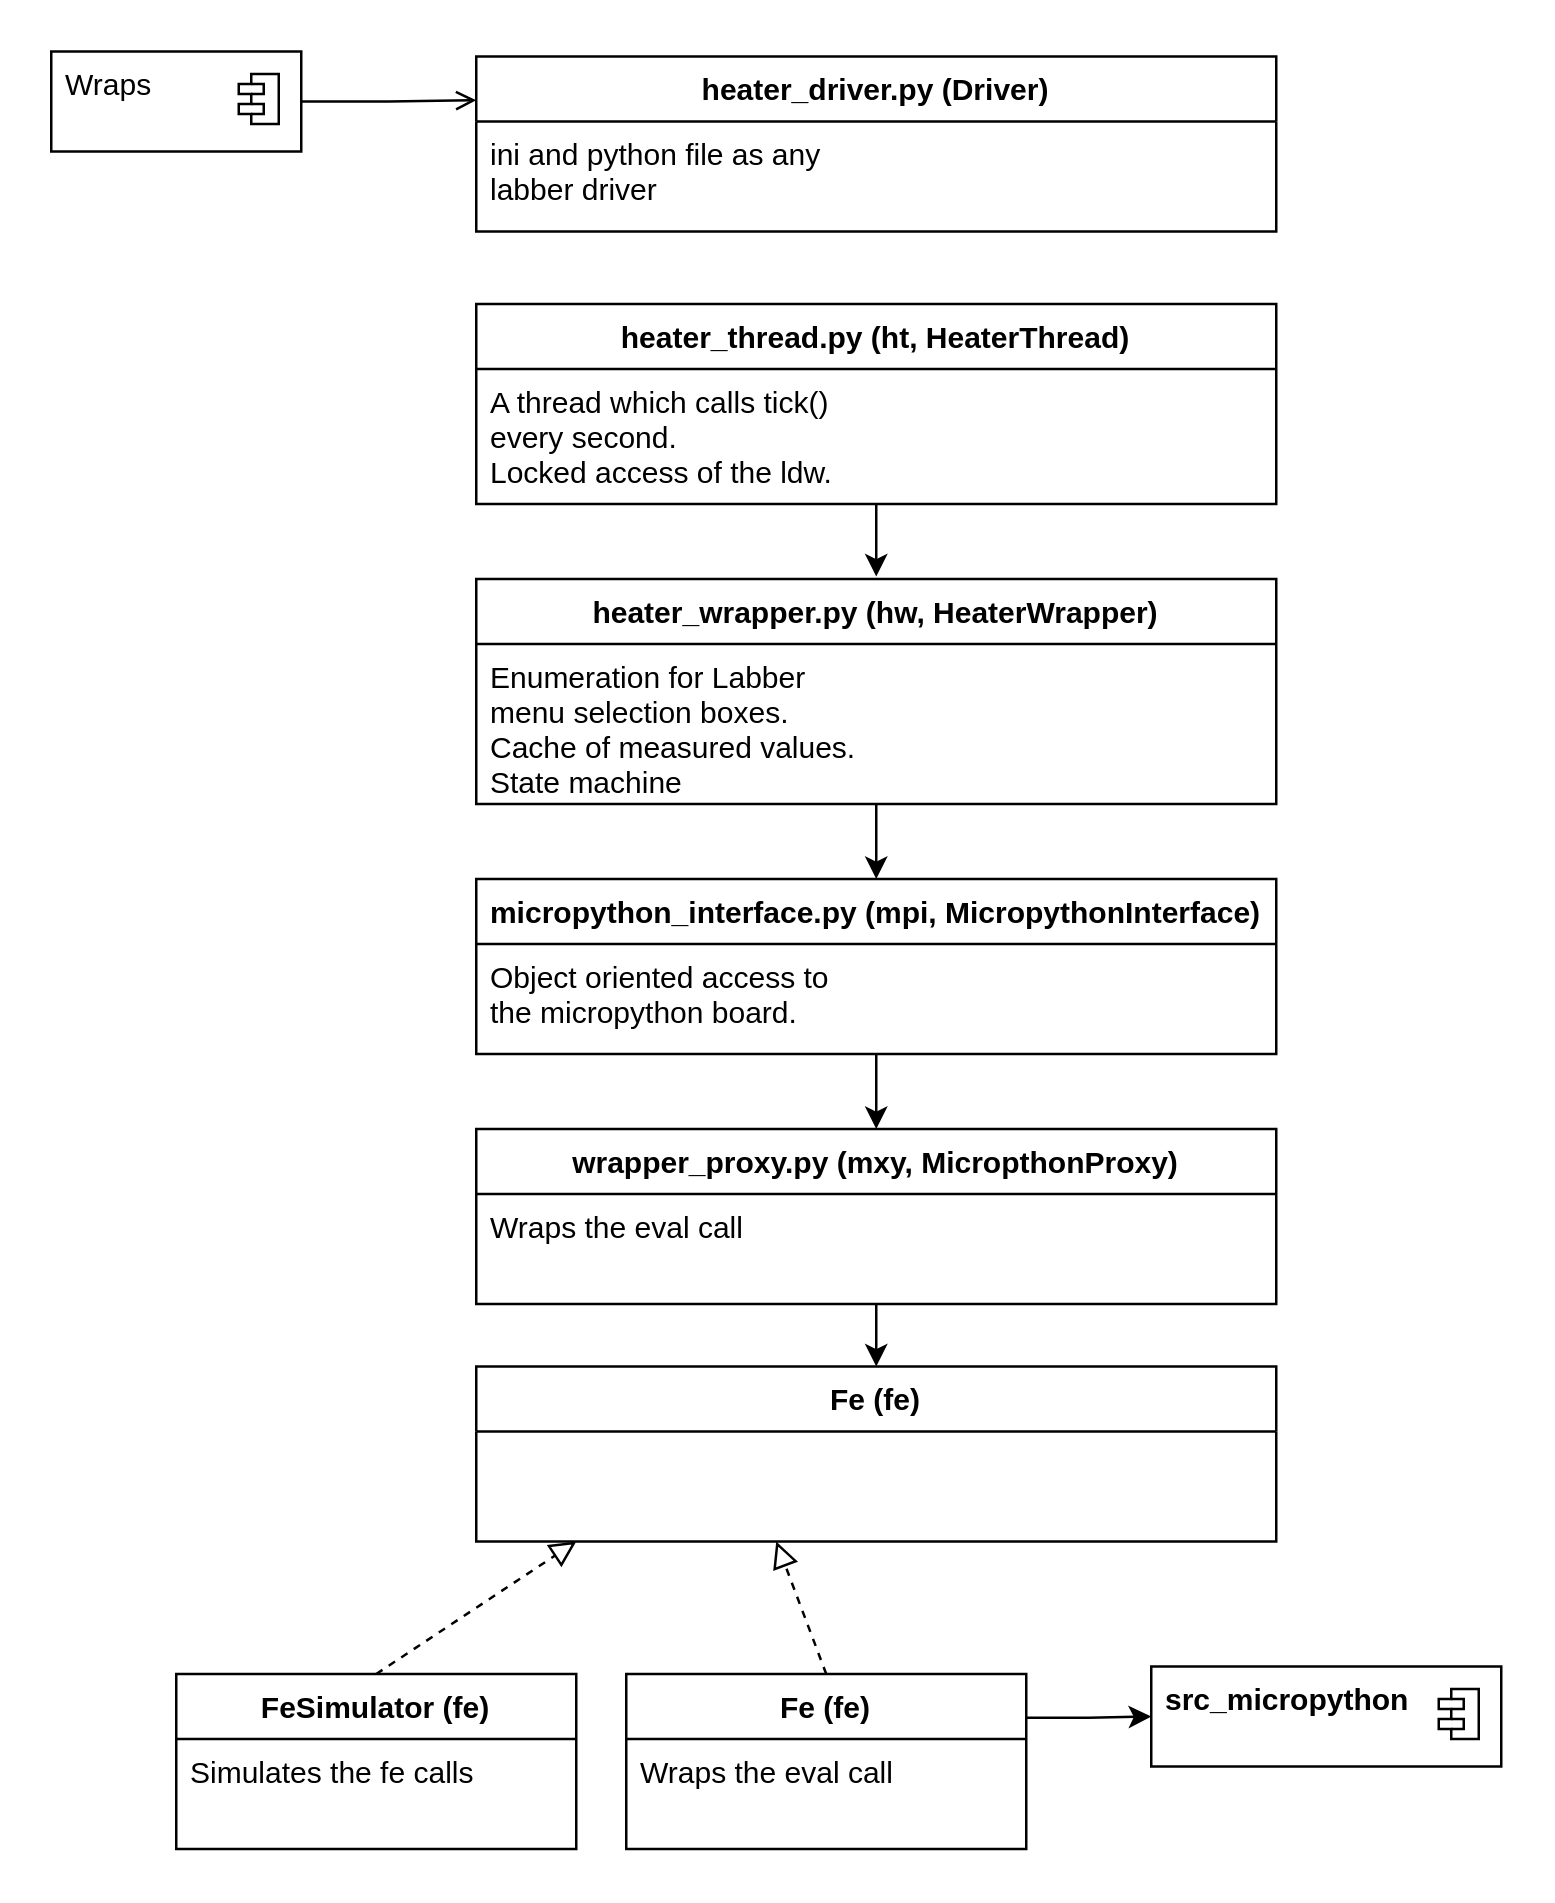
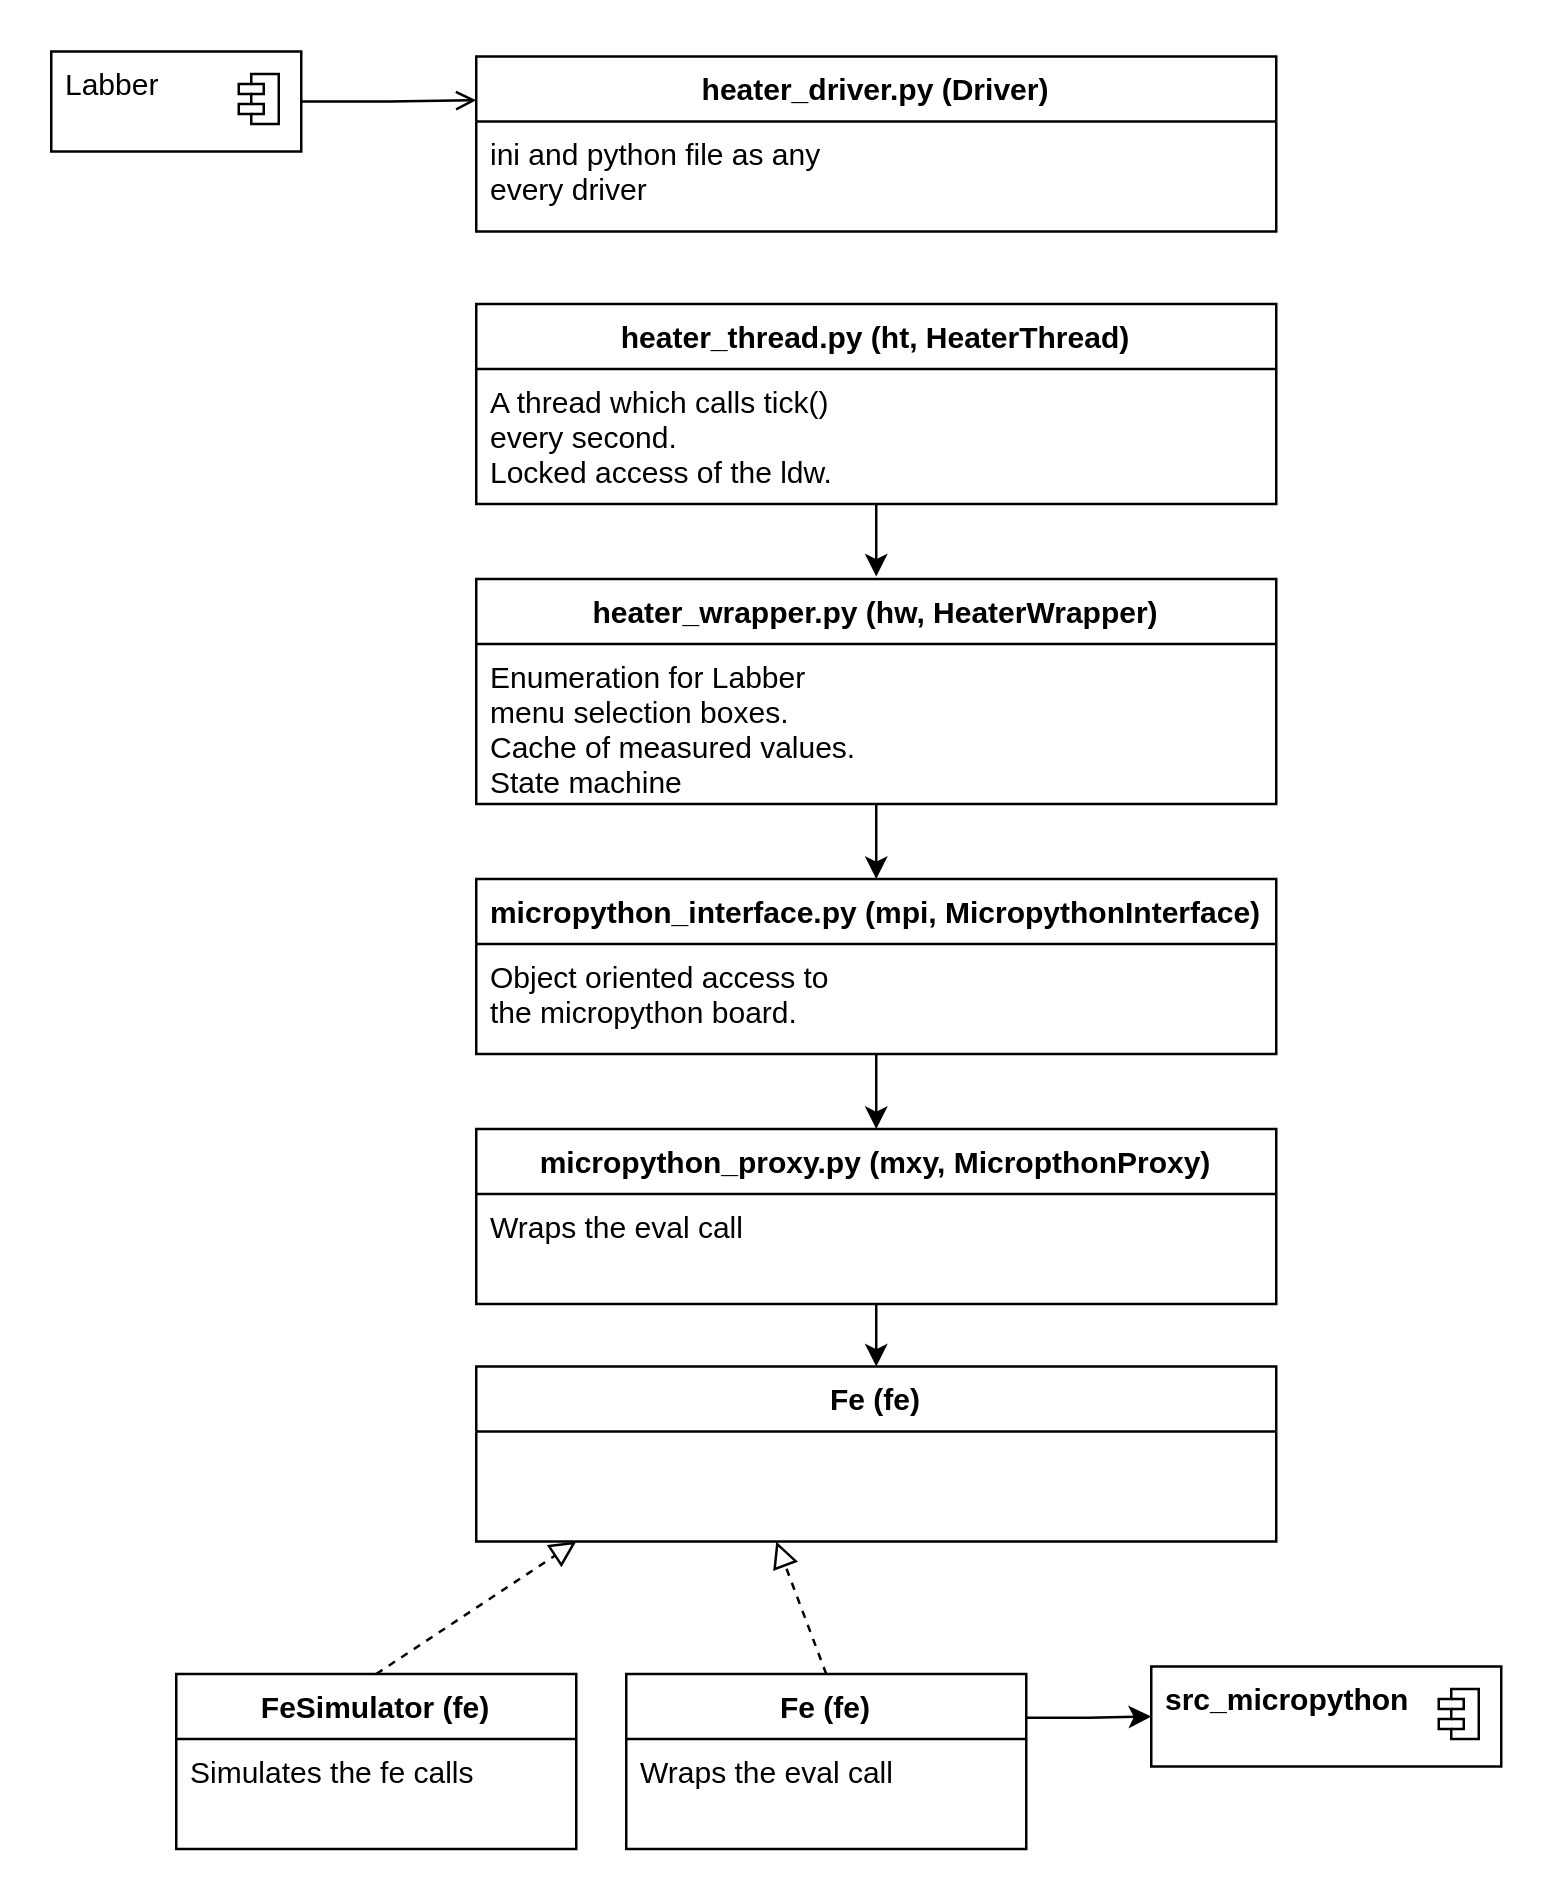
node "Wraps": label "Wraps" -> "Labber"
node "ini and python file as any labber driver": label "ini and python file as any labber driver" -> "ini and python file as any every driver"
node "wrapper_proxy.py (mxy, MicropthonProxy)": label "wrapper_proxy.py (mxy, MicropthonProxy)" -> "micropython_proxy.py (mxy, MicropthonProxy)"
